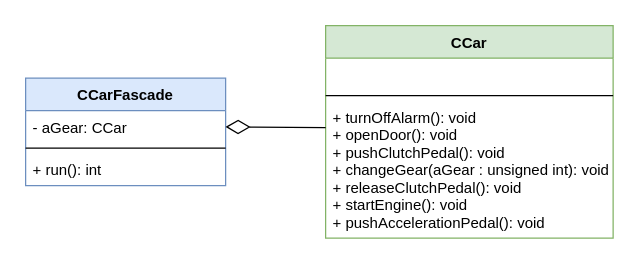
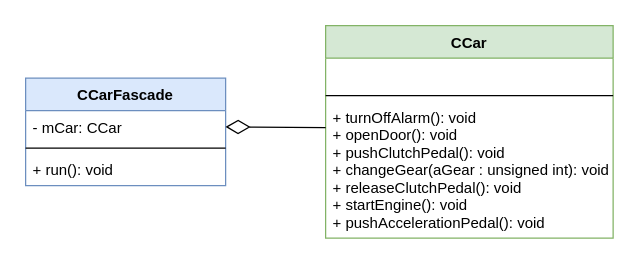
node "- aGear: CCar": label "- aGear: CCar" -> "- mCar: CCar"
node "+ run(): int": label "+ run(): int" -> "+ run(): void"
